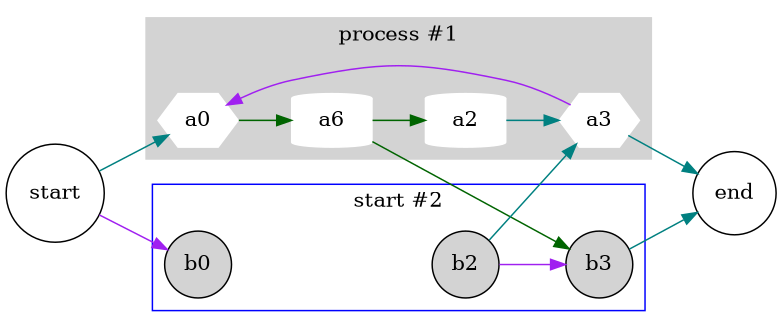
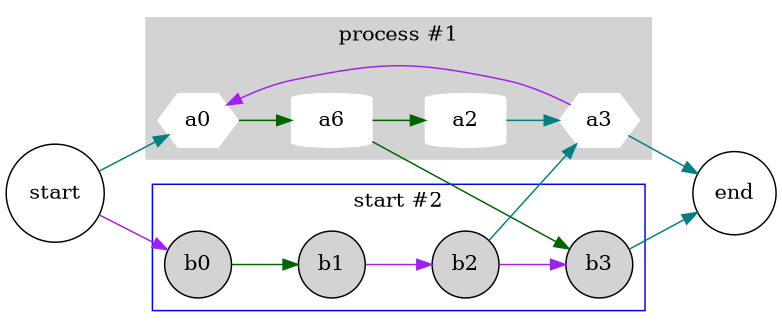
node "b1": added
